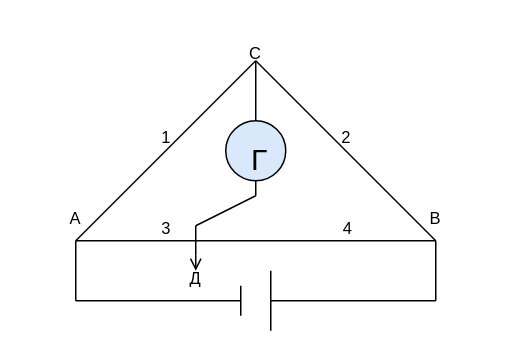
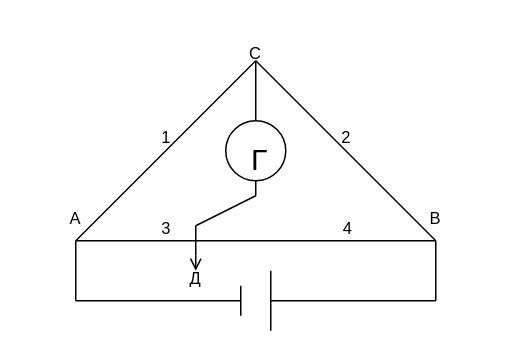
node "Г": fillcolor #dae8fc -> #ffffff
